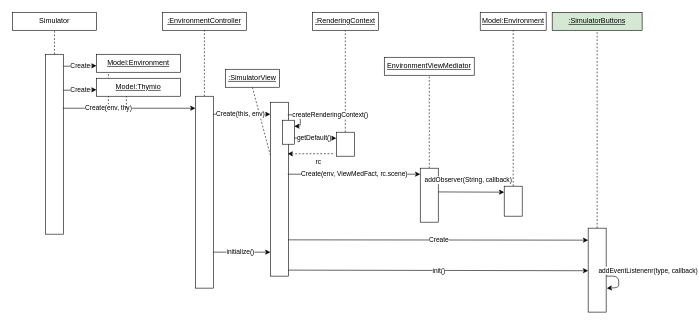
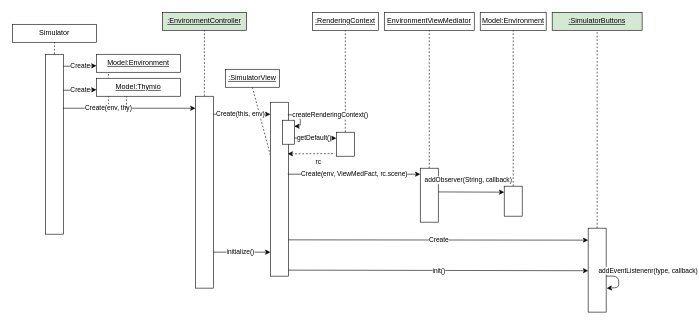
node "Simulator": moved (54, 21) -> (54, 33)
node ":EnvironmentController": fillcolor #ffffff -> #d5e8d4
node "EnvironmentViewMediator": moved (429, 66) -> (429, 21)
